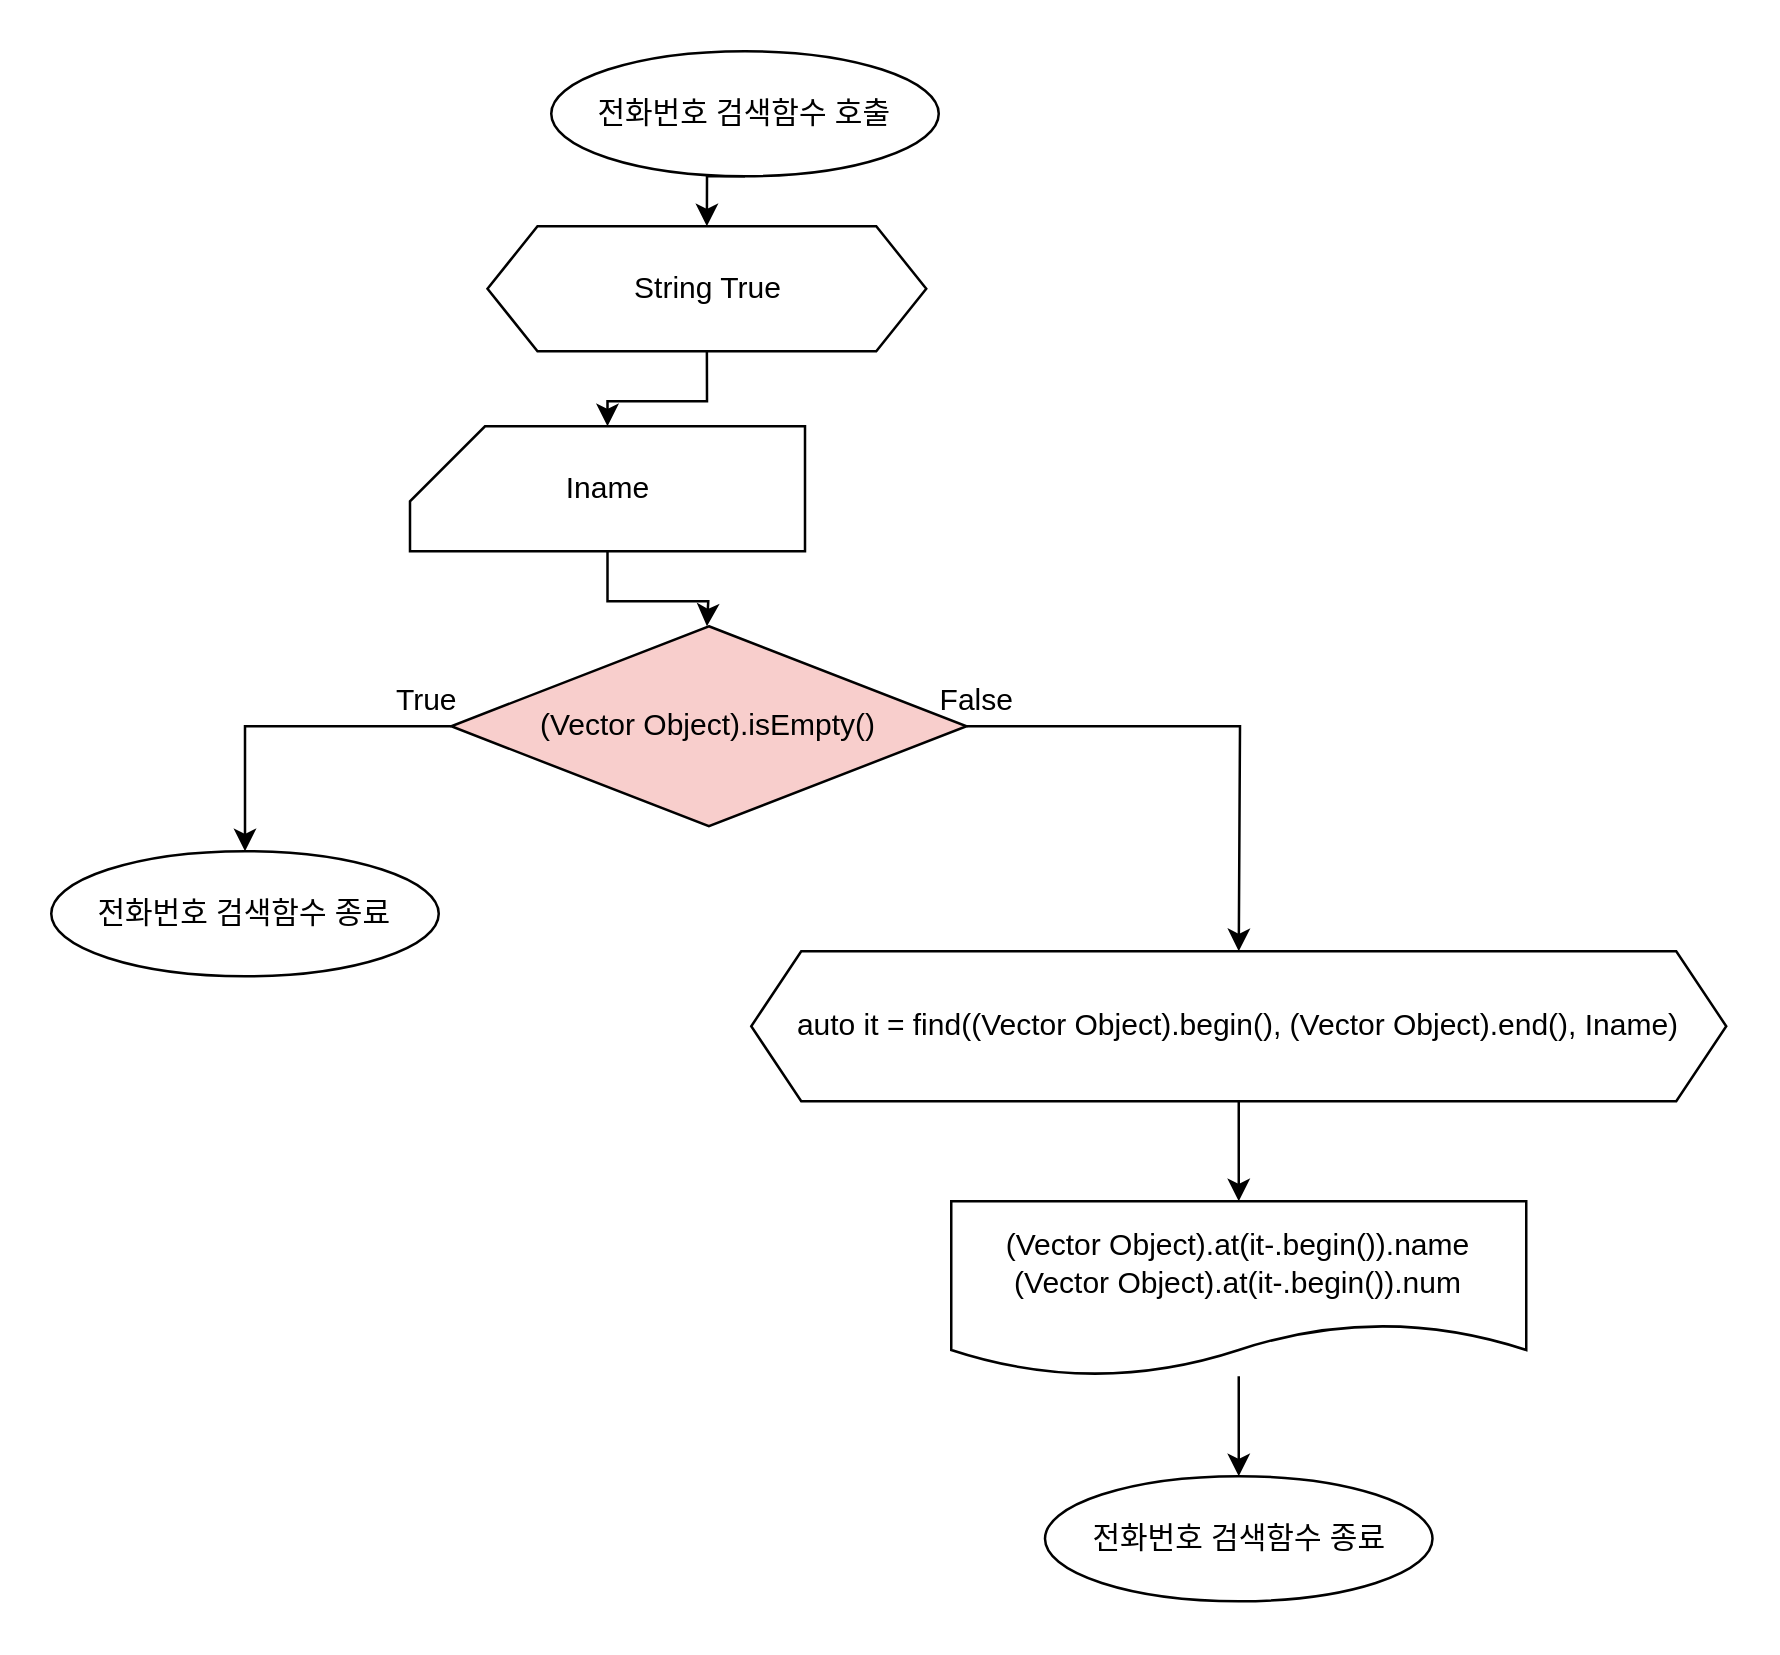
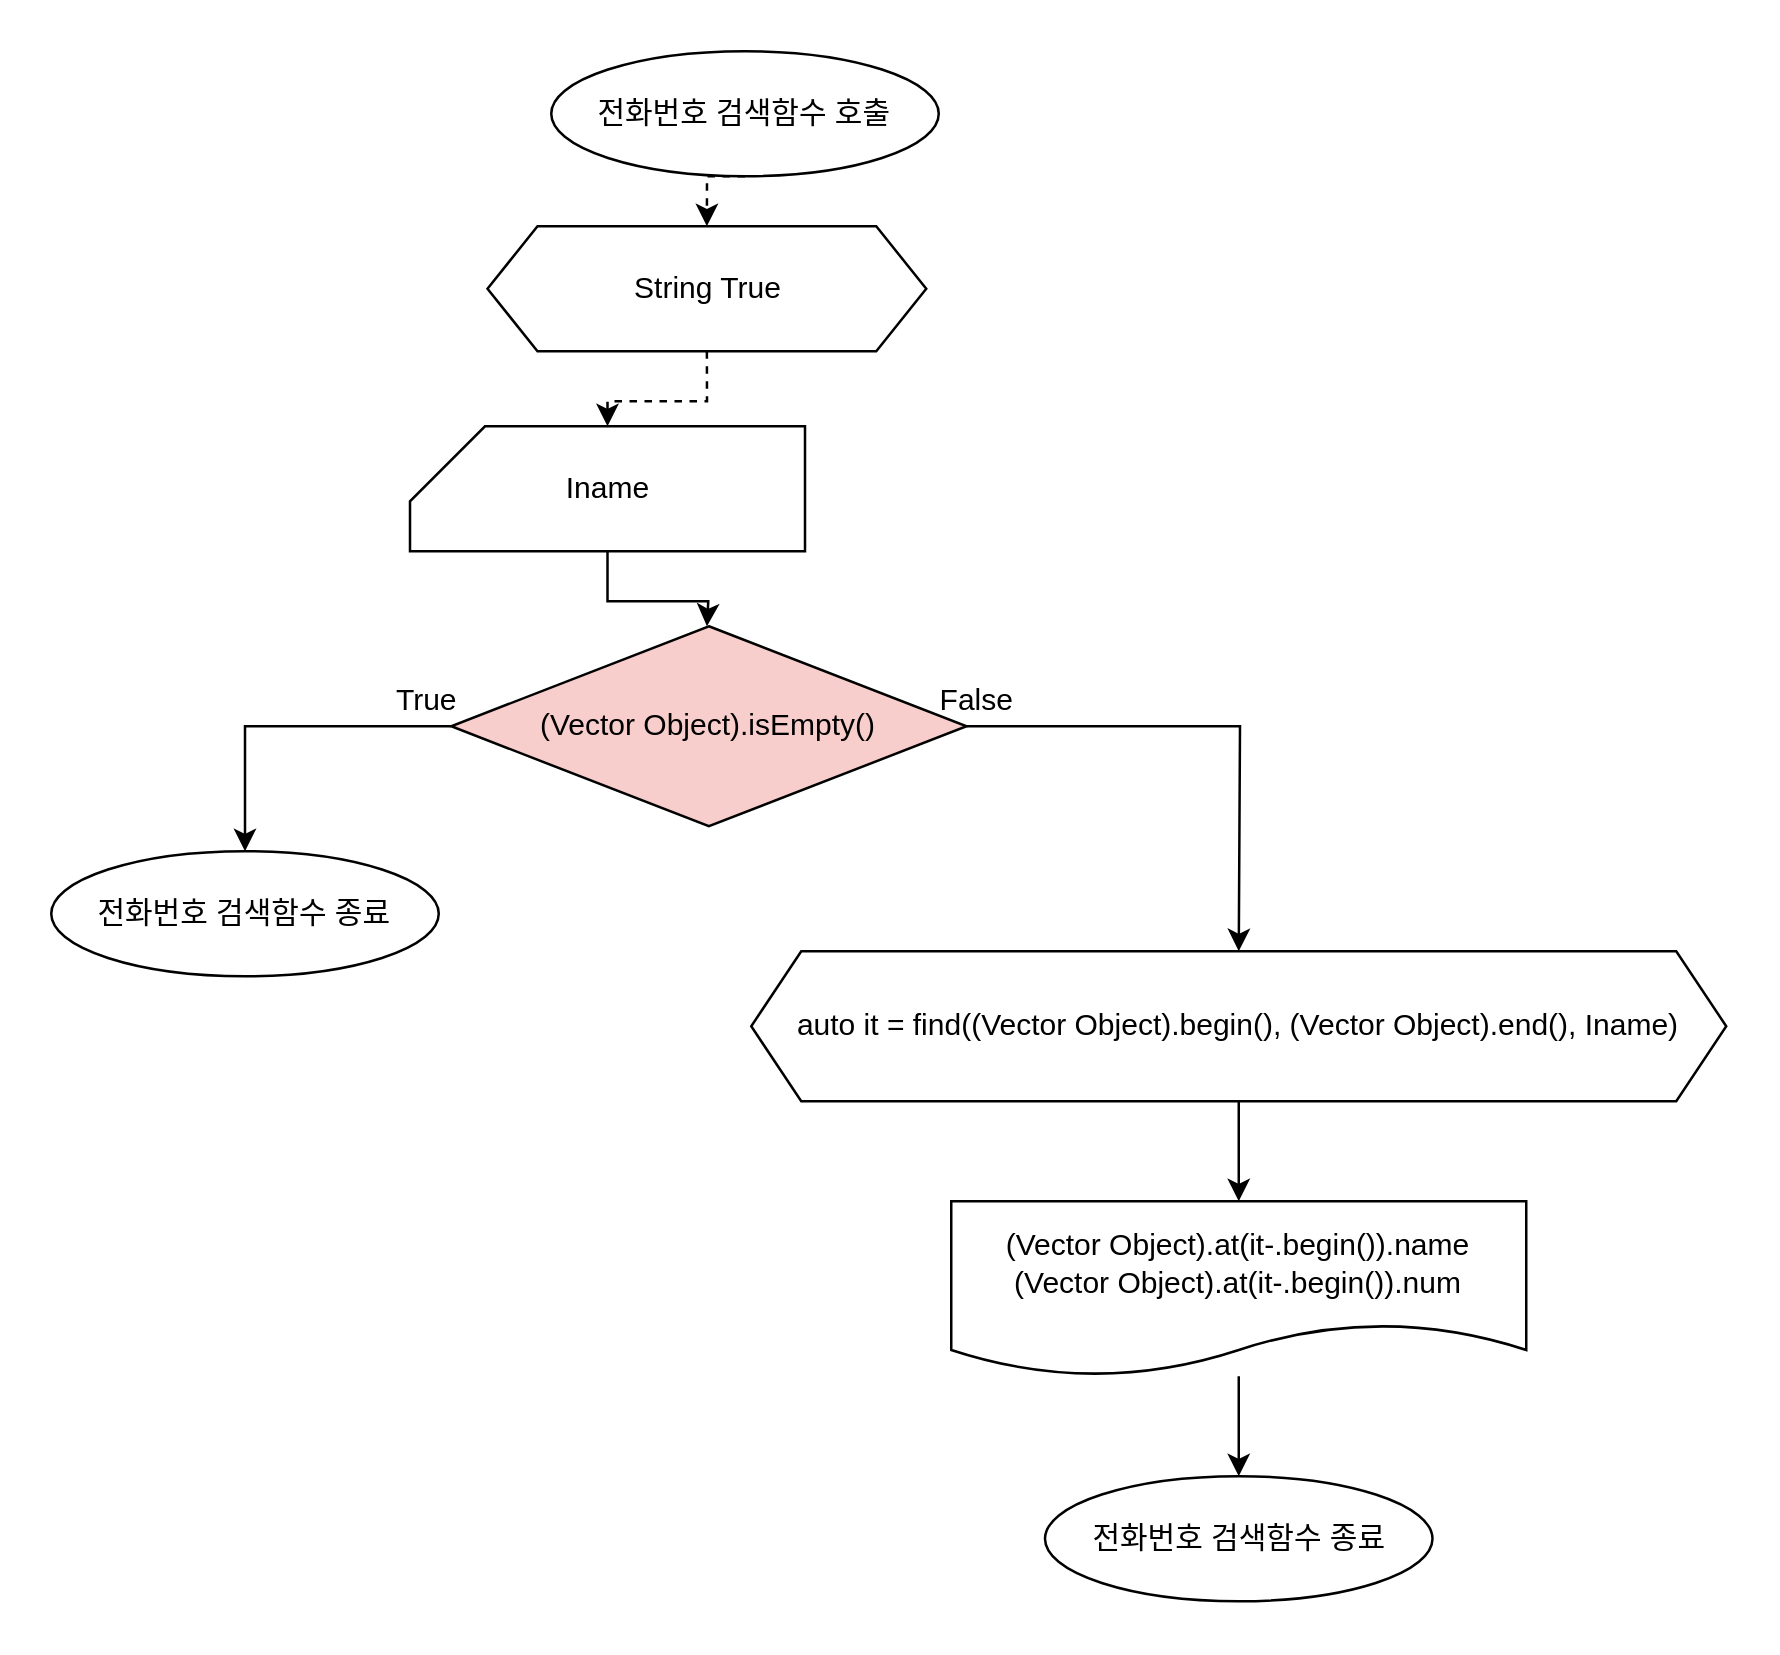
edge "전화번호 검색함수 호출" -> "String True": style solid -> dashed
edge "String True" -> "Iname": style solid -> dashed
